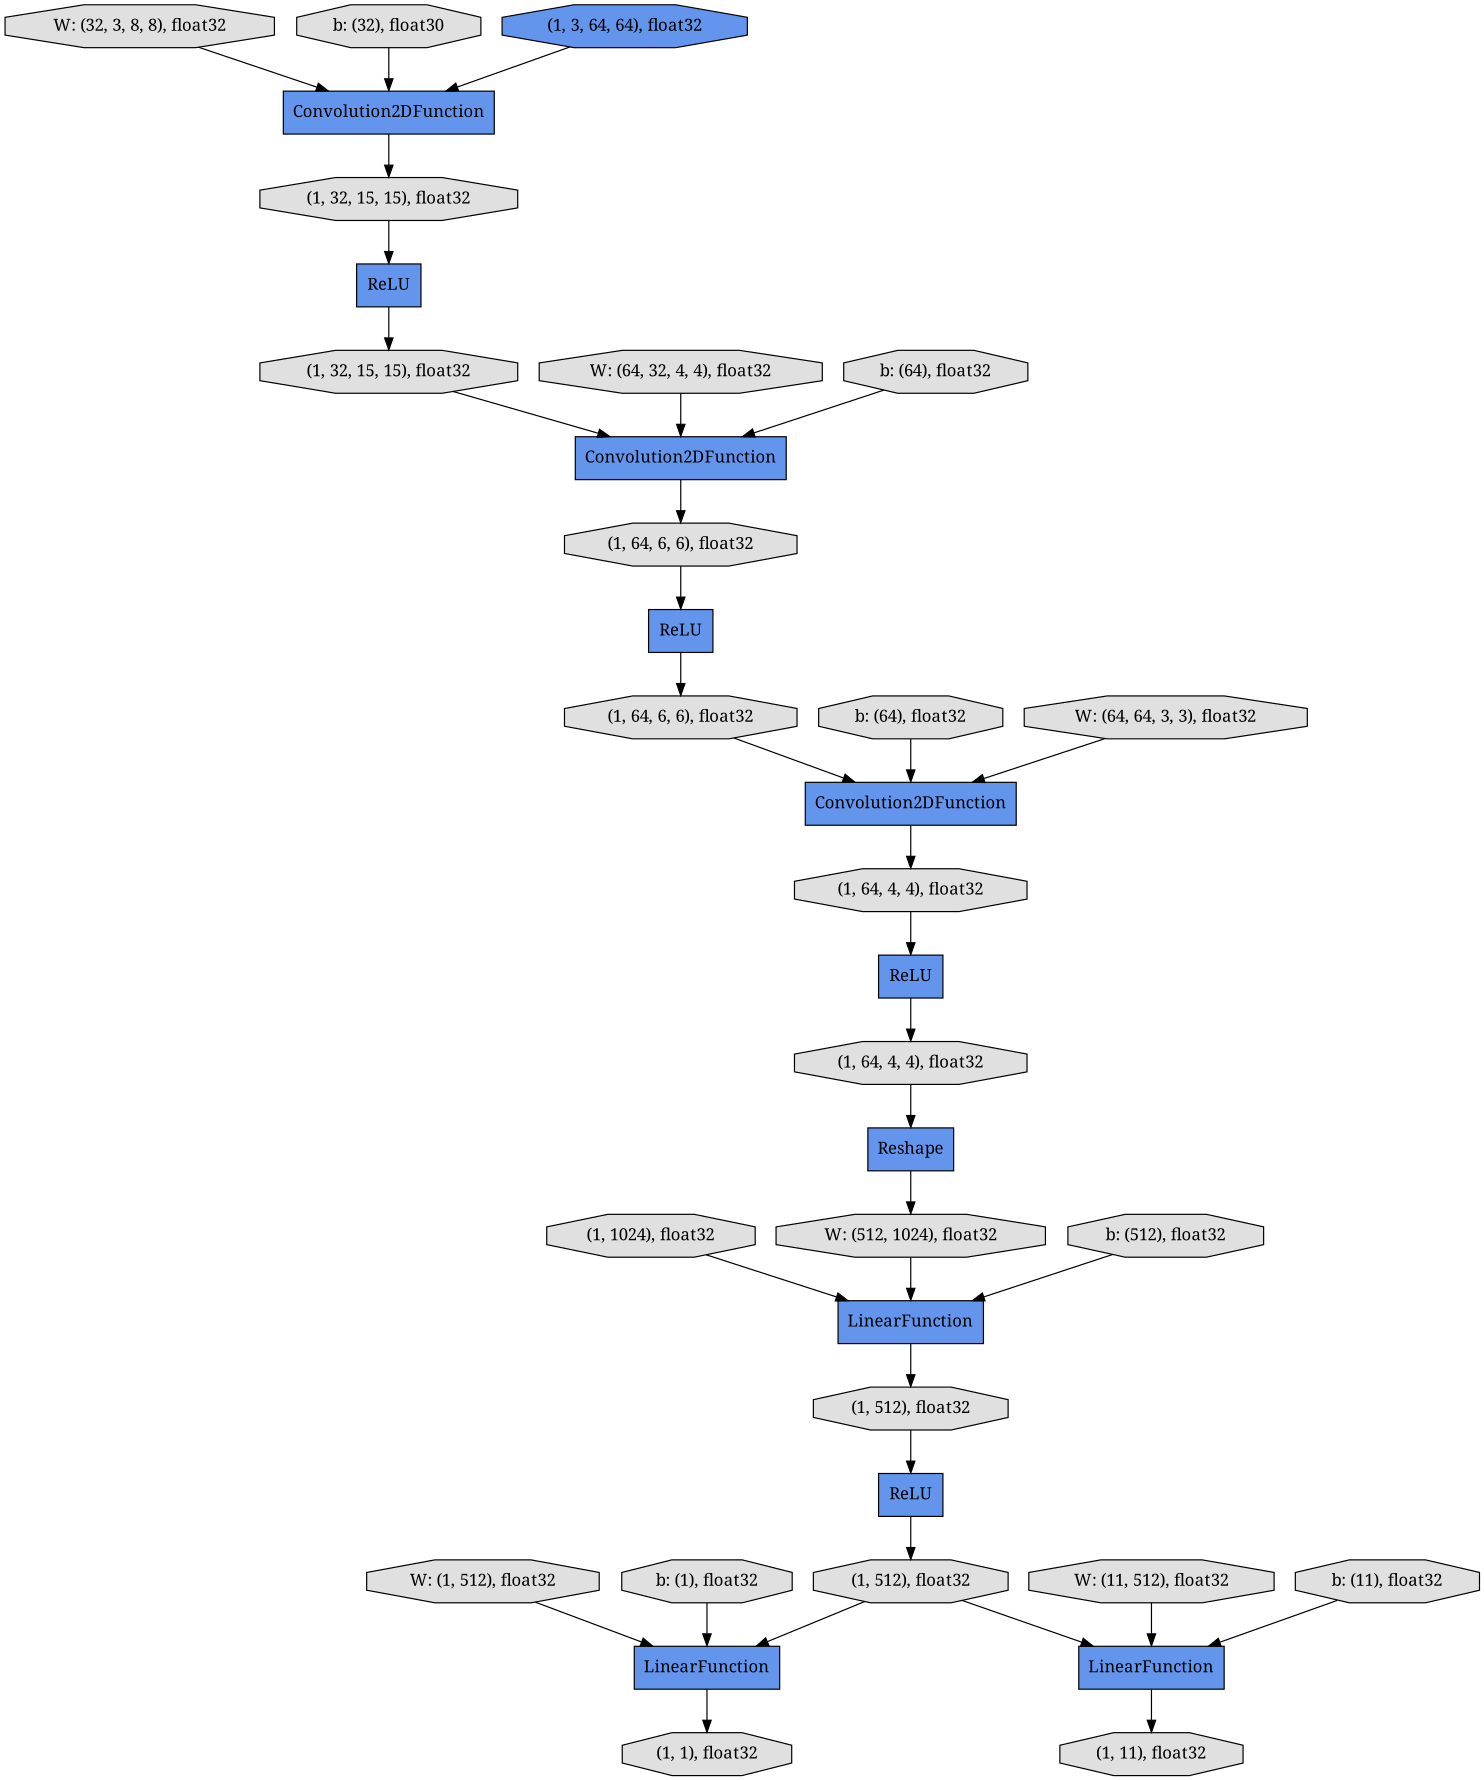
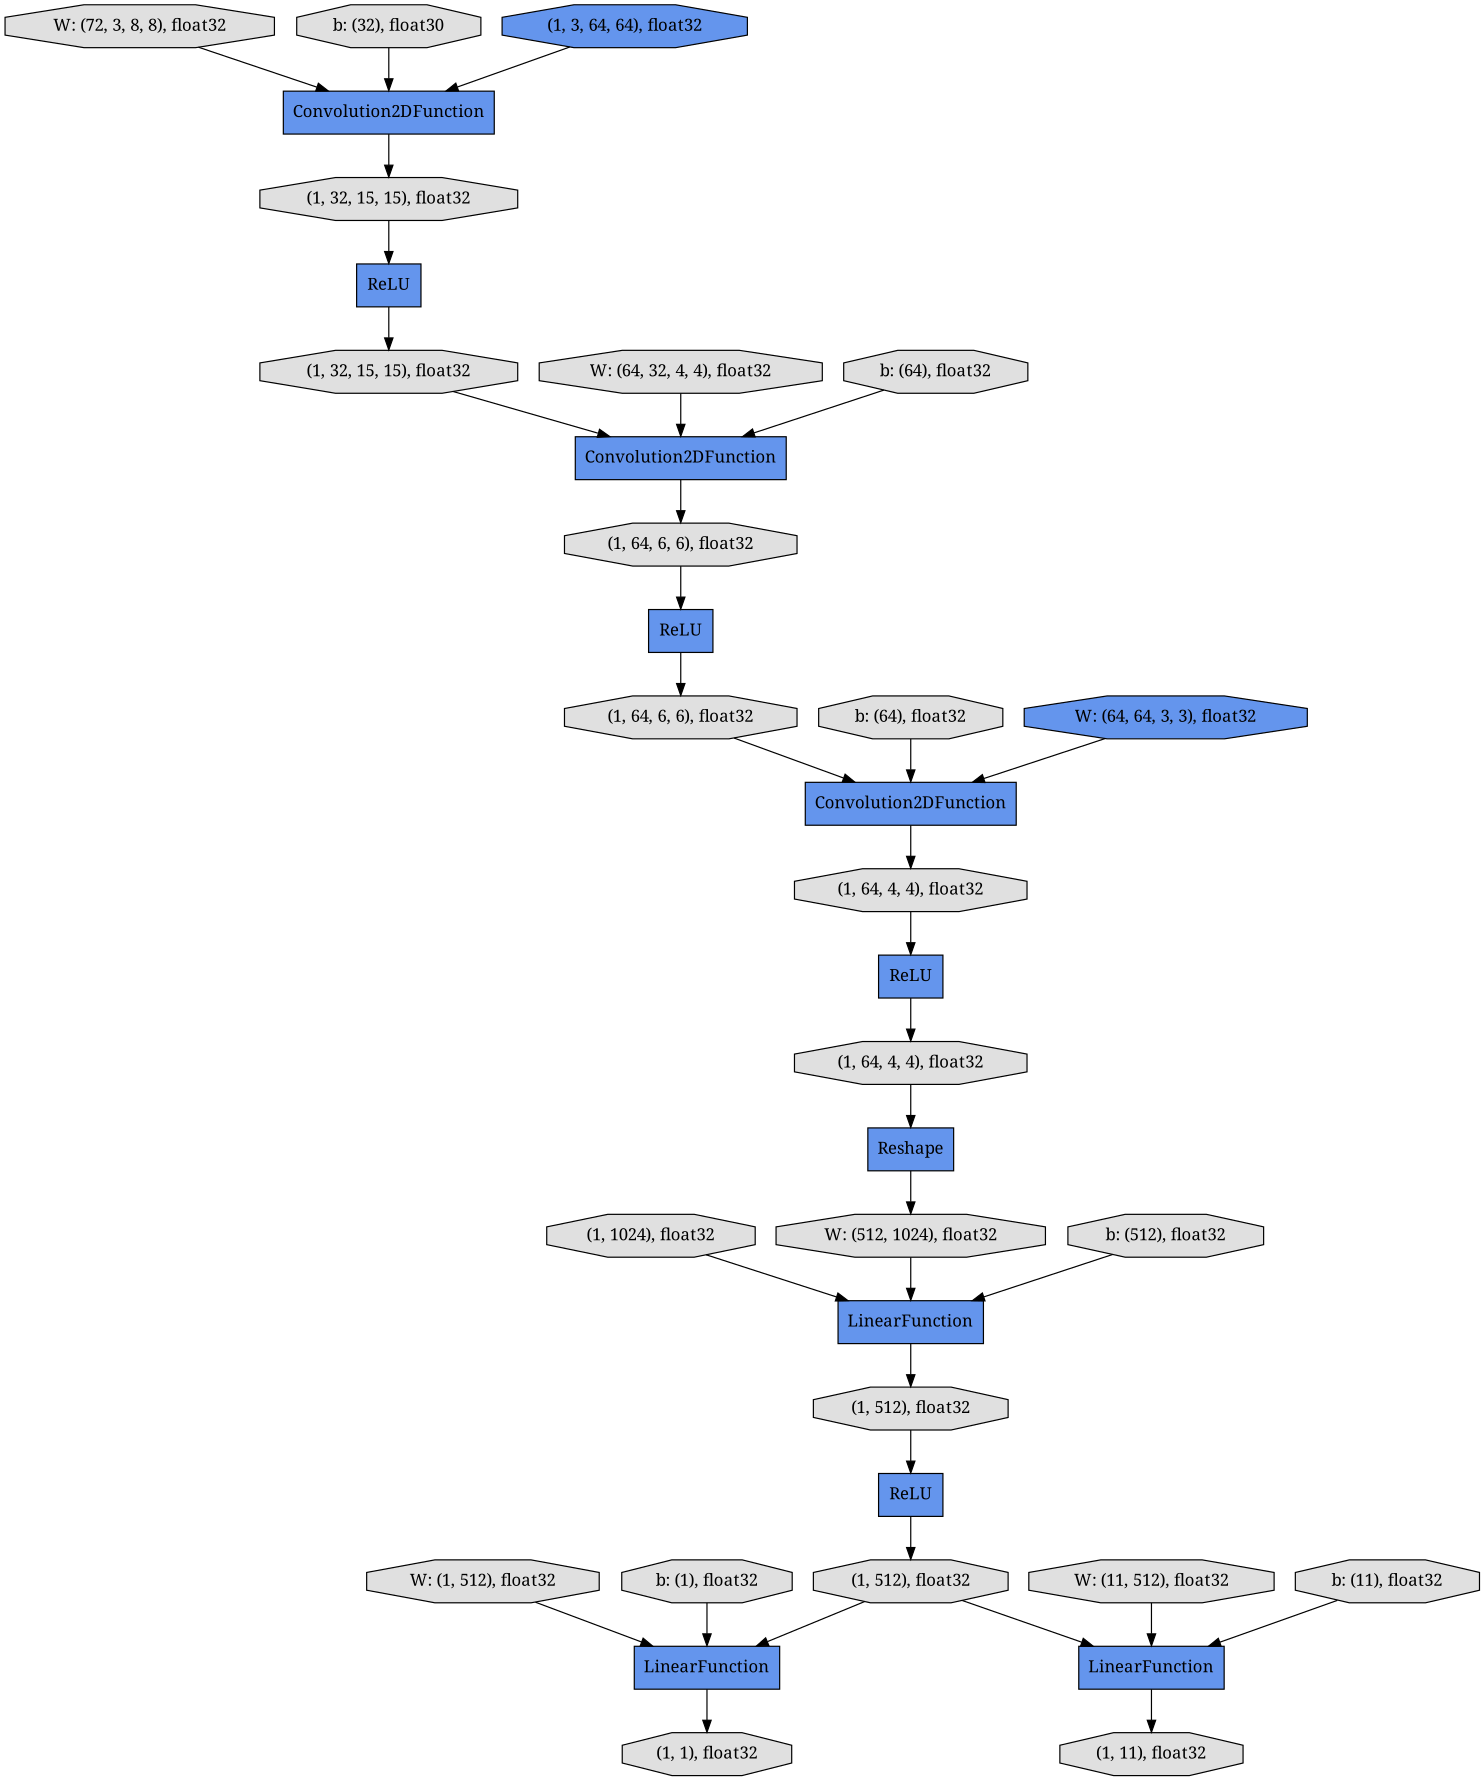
node "W: (32, 3, 8, 8), float32": label "W: (32, 3, 8, 8), float32" -> "W: (72, 3, 8, 8), float32"
node "W: (64, 64, 3, 3), float32": fillcolor #e0e0e0 -> #6495ed
